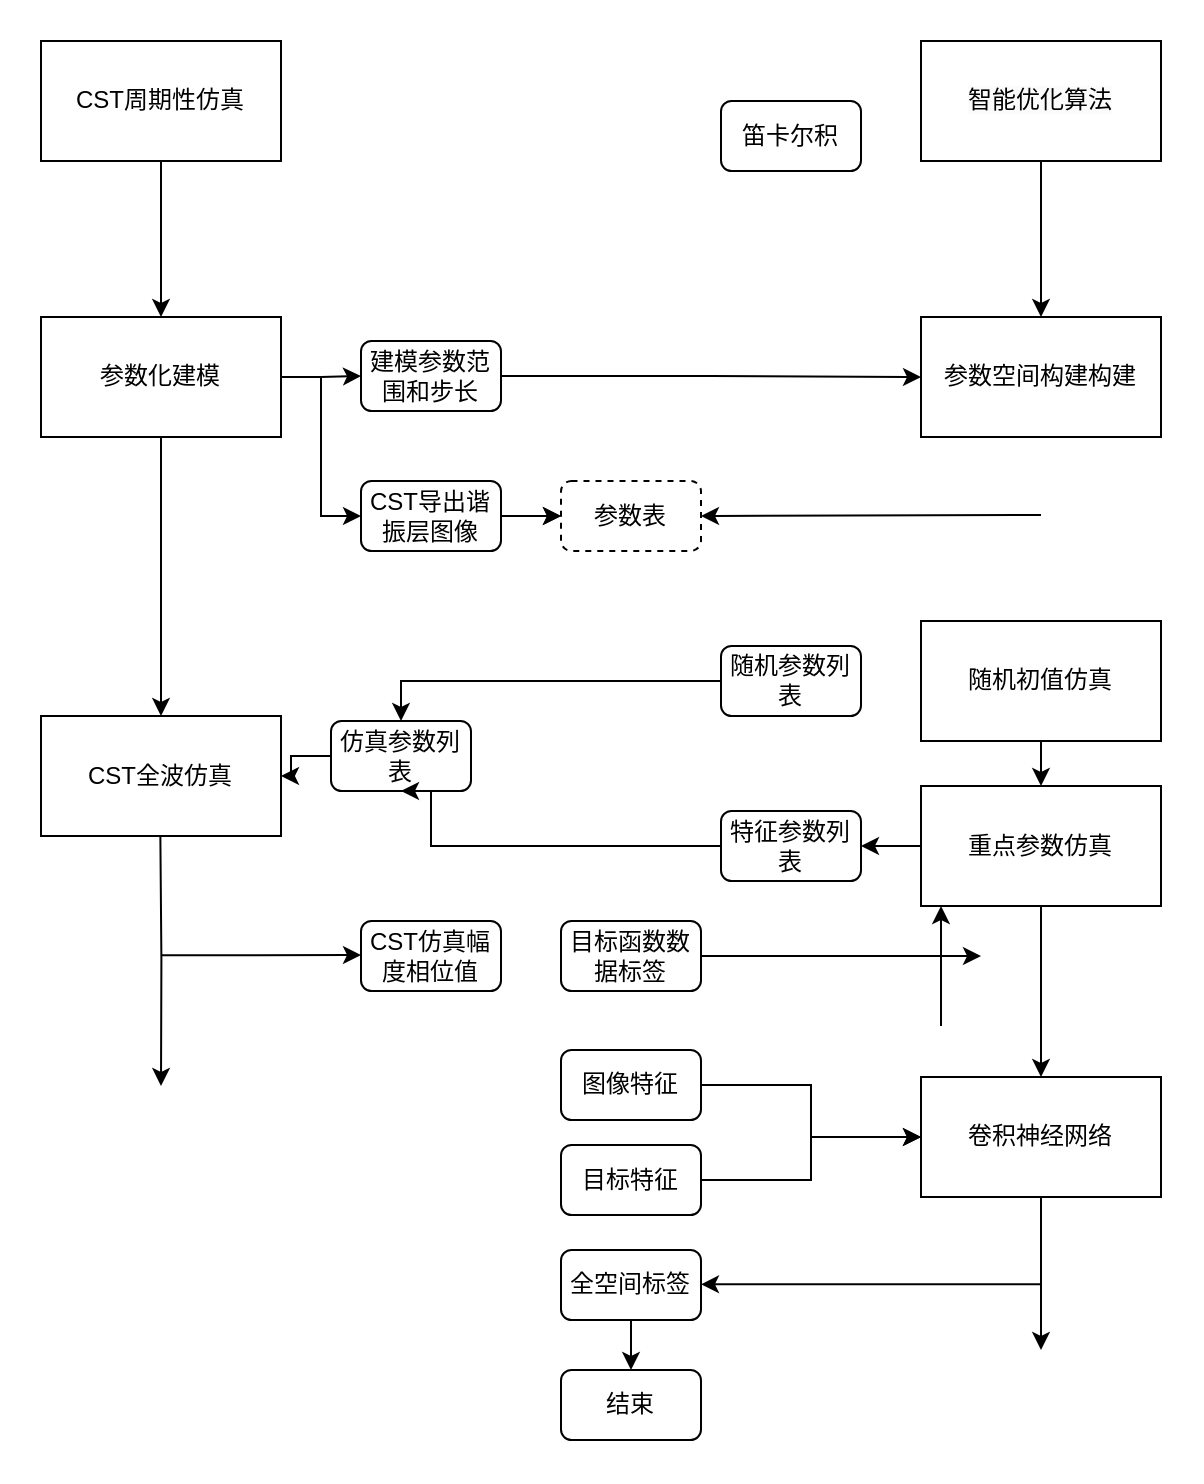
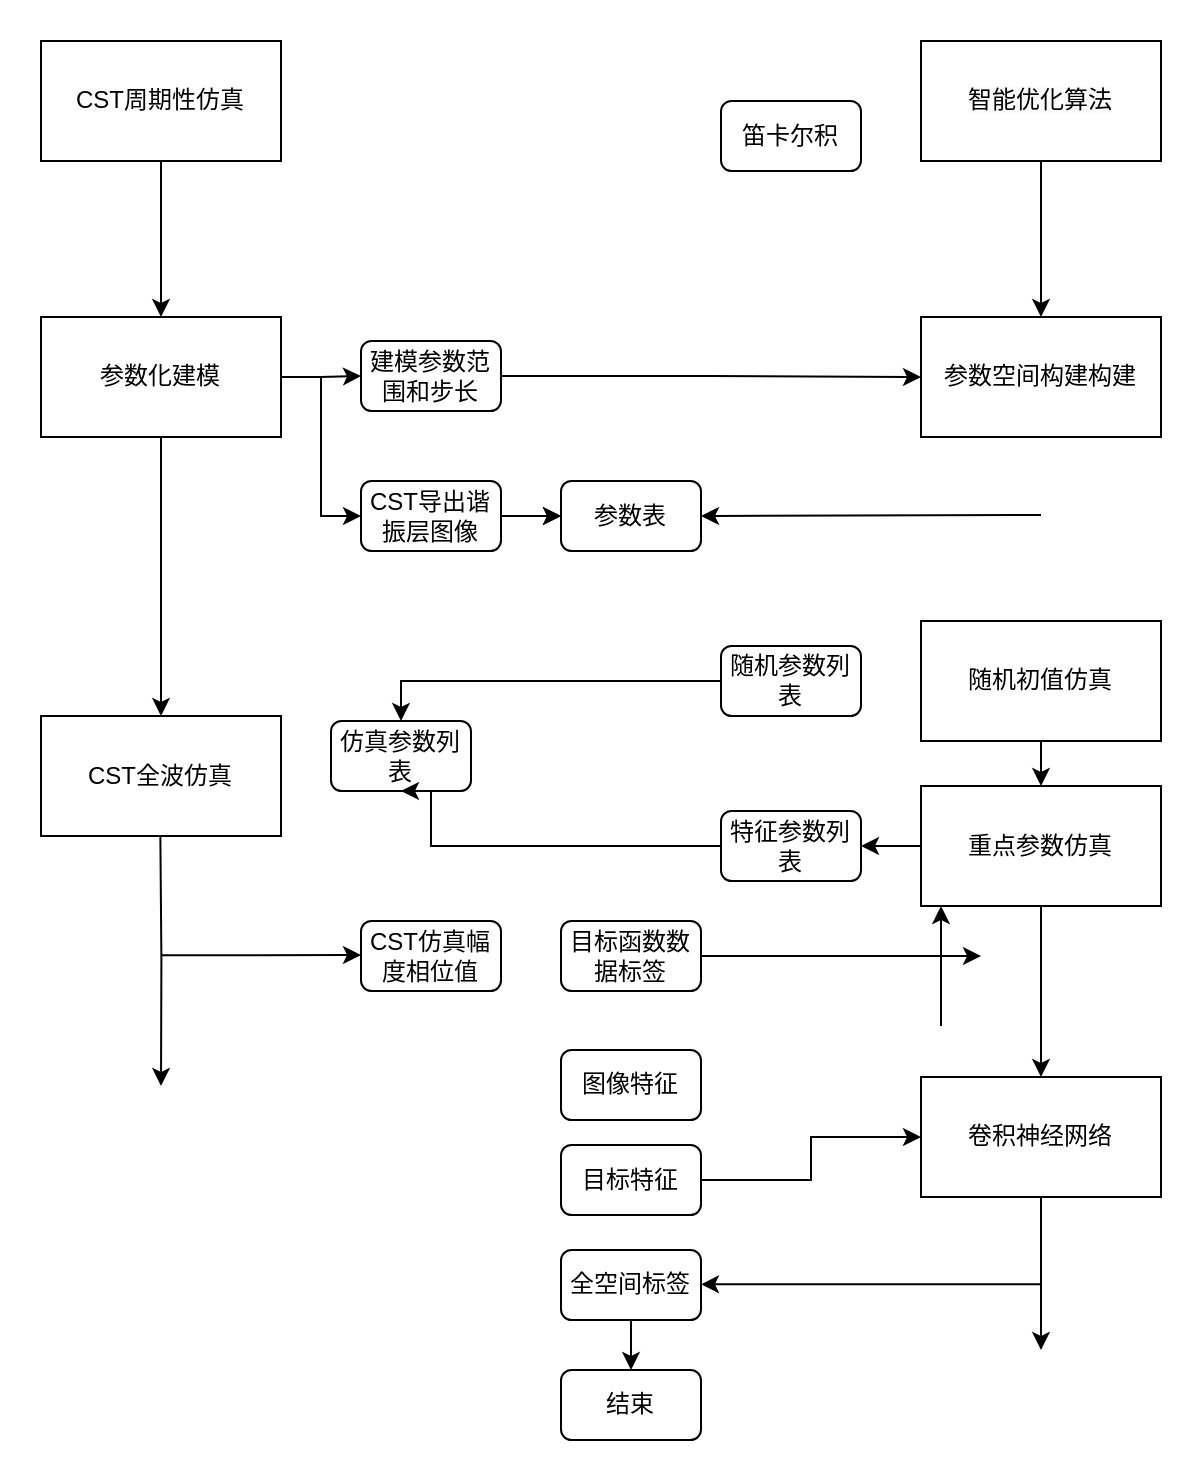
node "参数表": style dashed -> solid
edge "仿真参数列表" -> "CST全波仿真": removed
edge "图像特征" -> "卷积神经网络": removed
